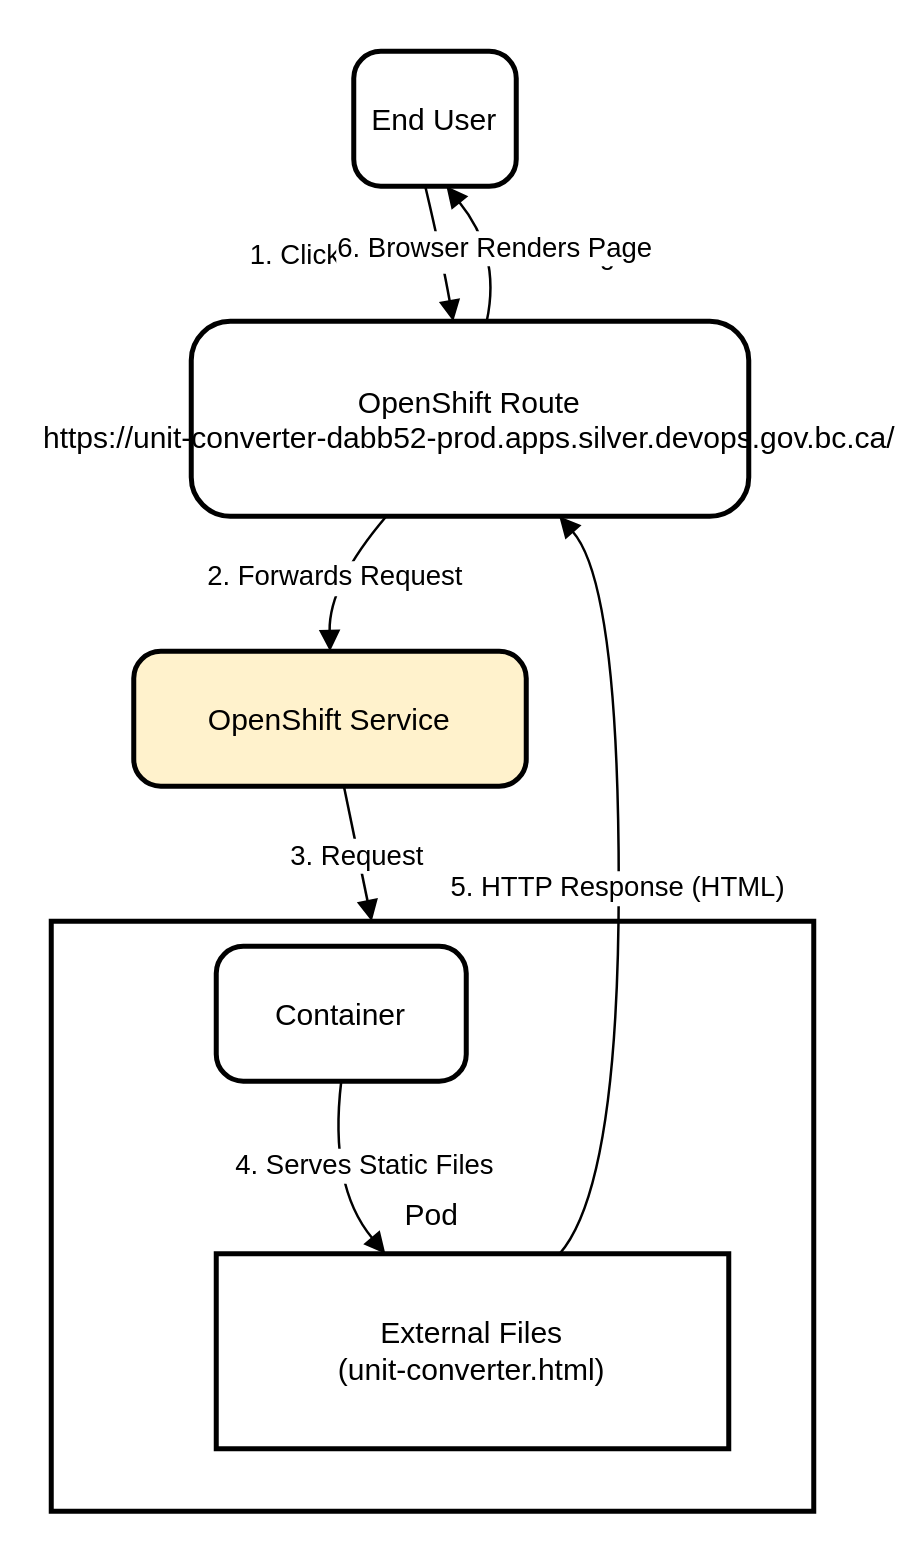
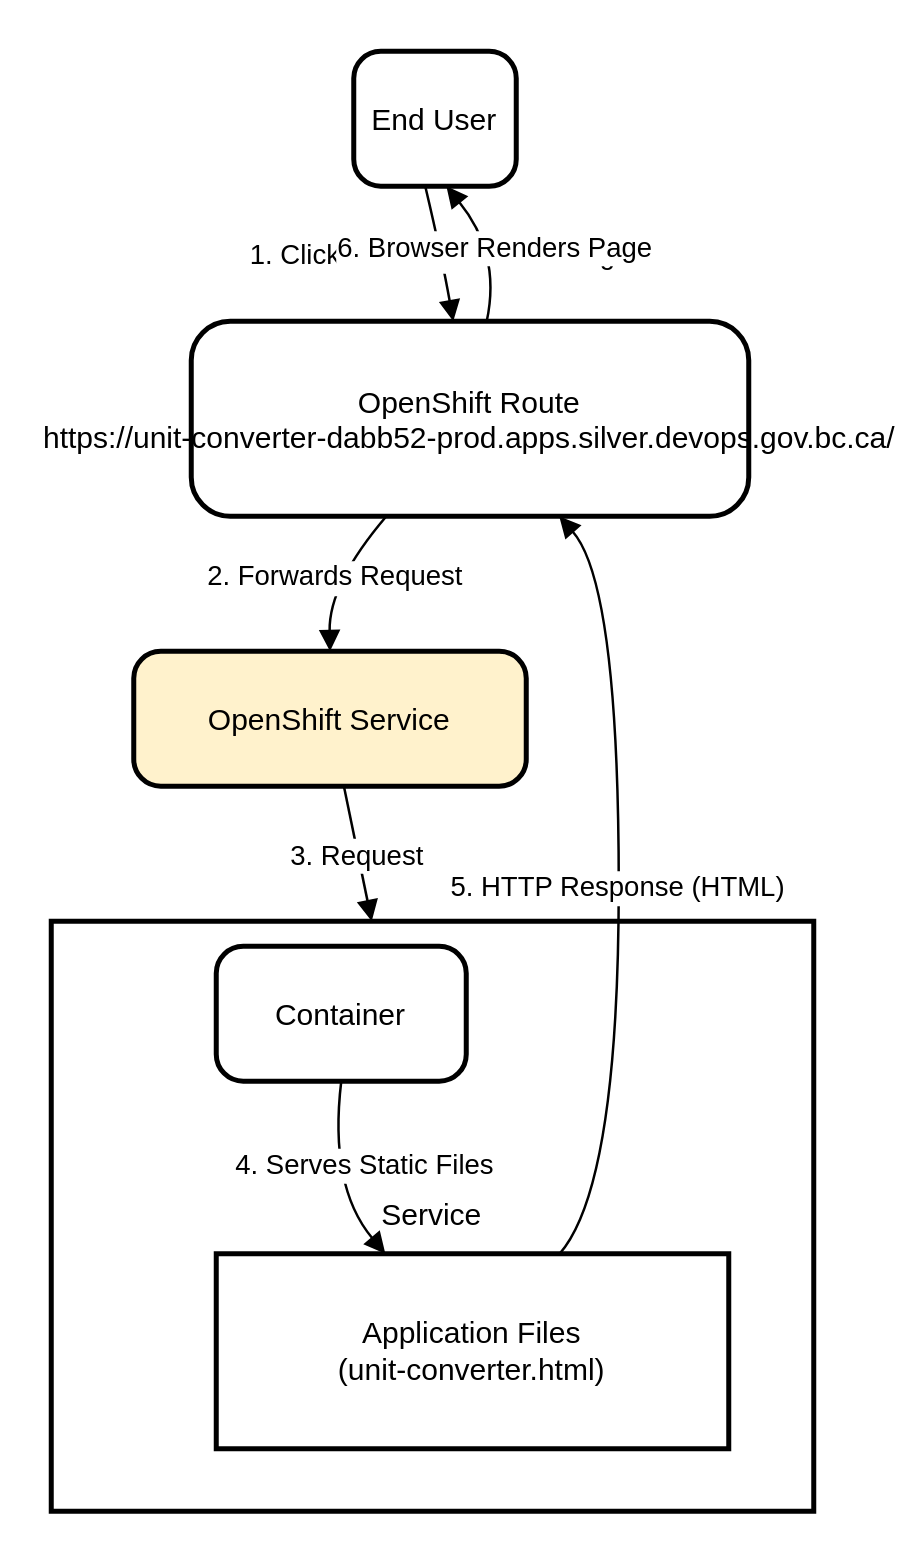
node "Pod": label "Pod" -> "Service"
node "External Files (unit-converter.html)": label "External Files (unit-converter.html)" -> "Application Files (unit-converter.html)"
